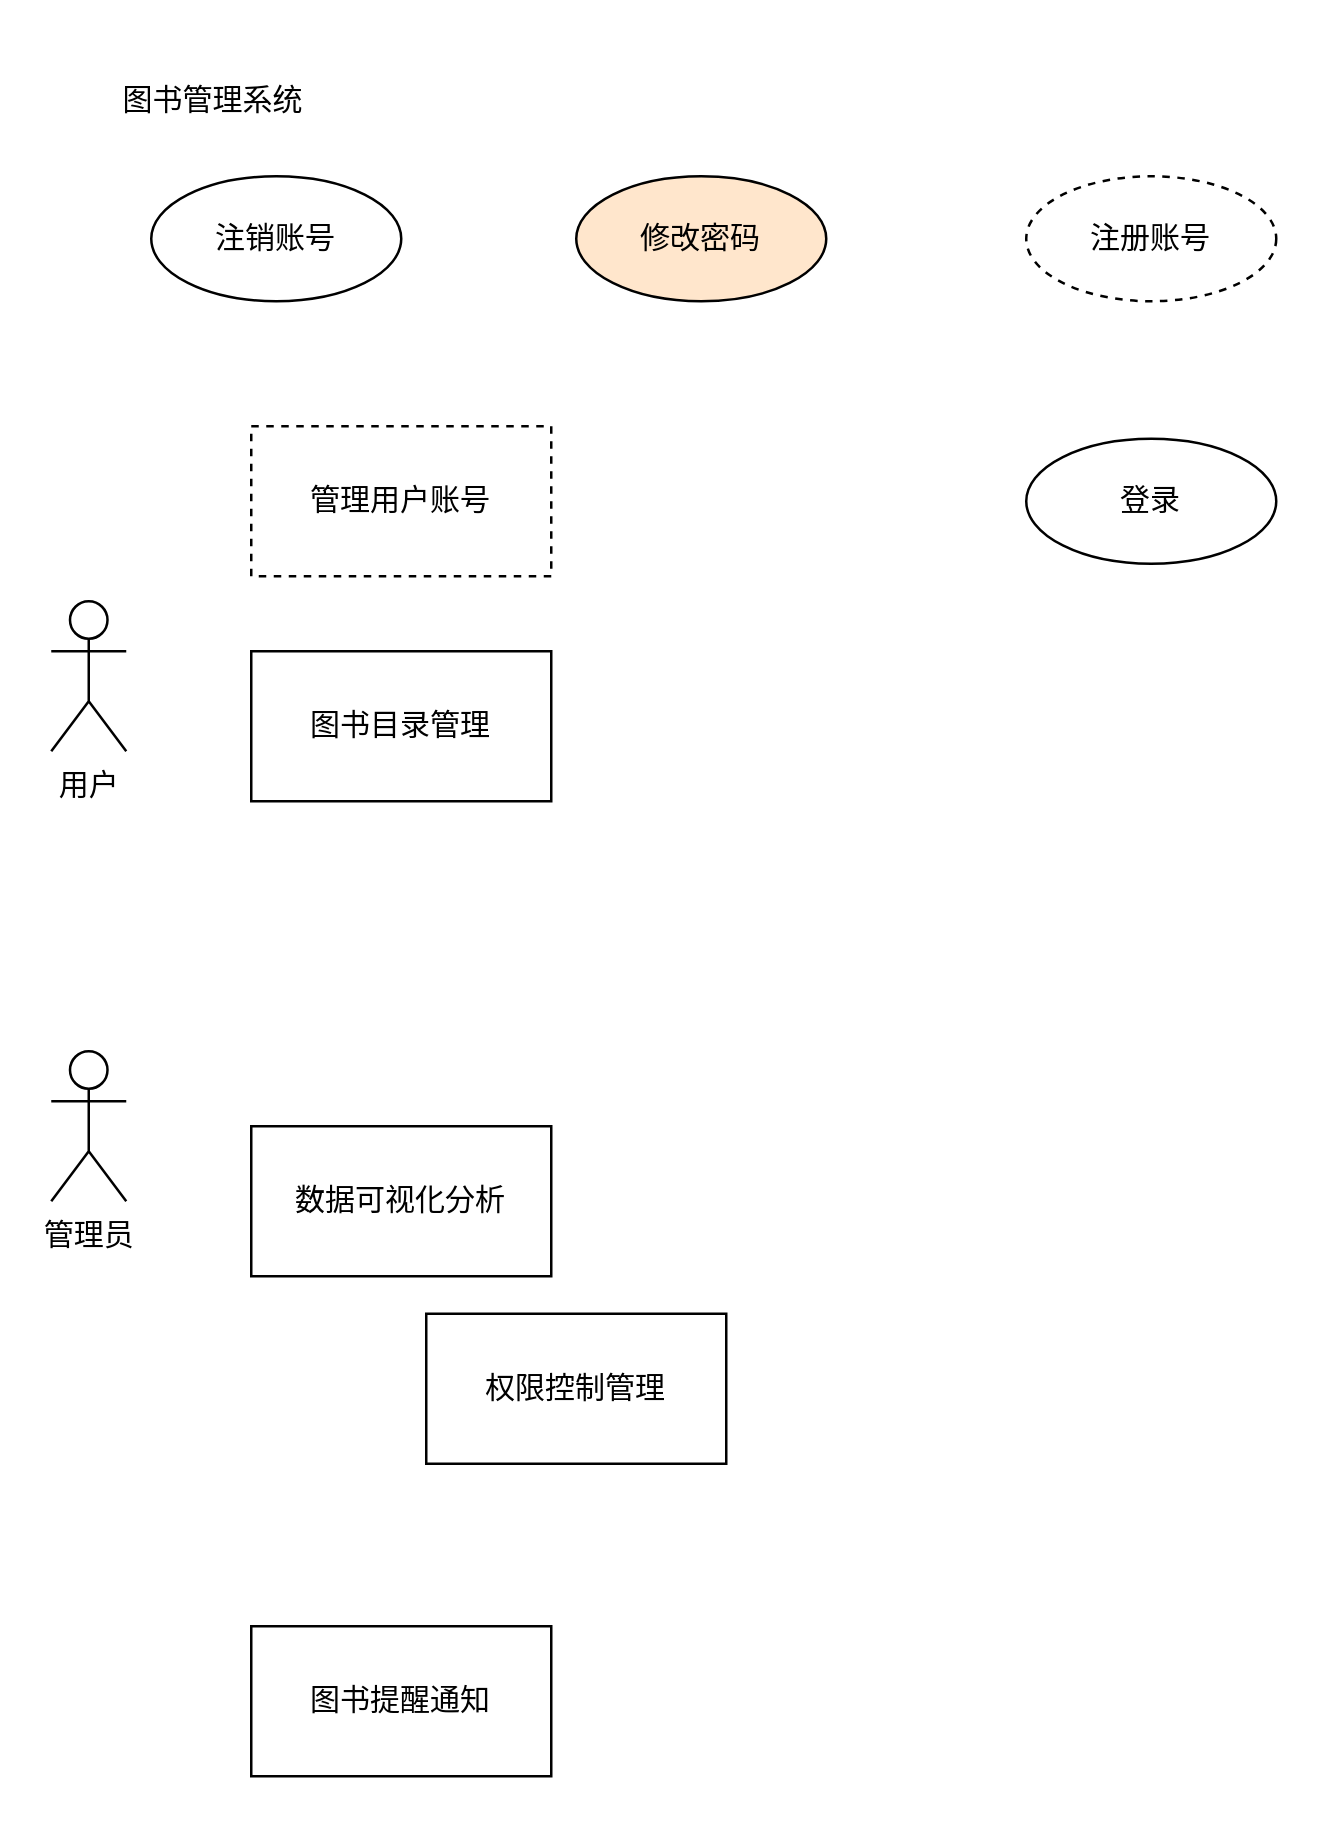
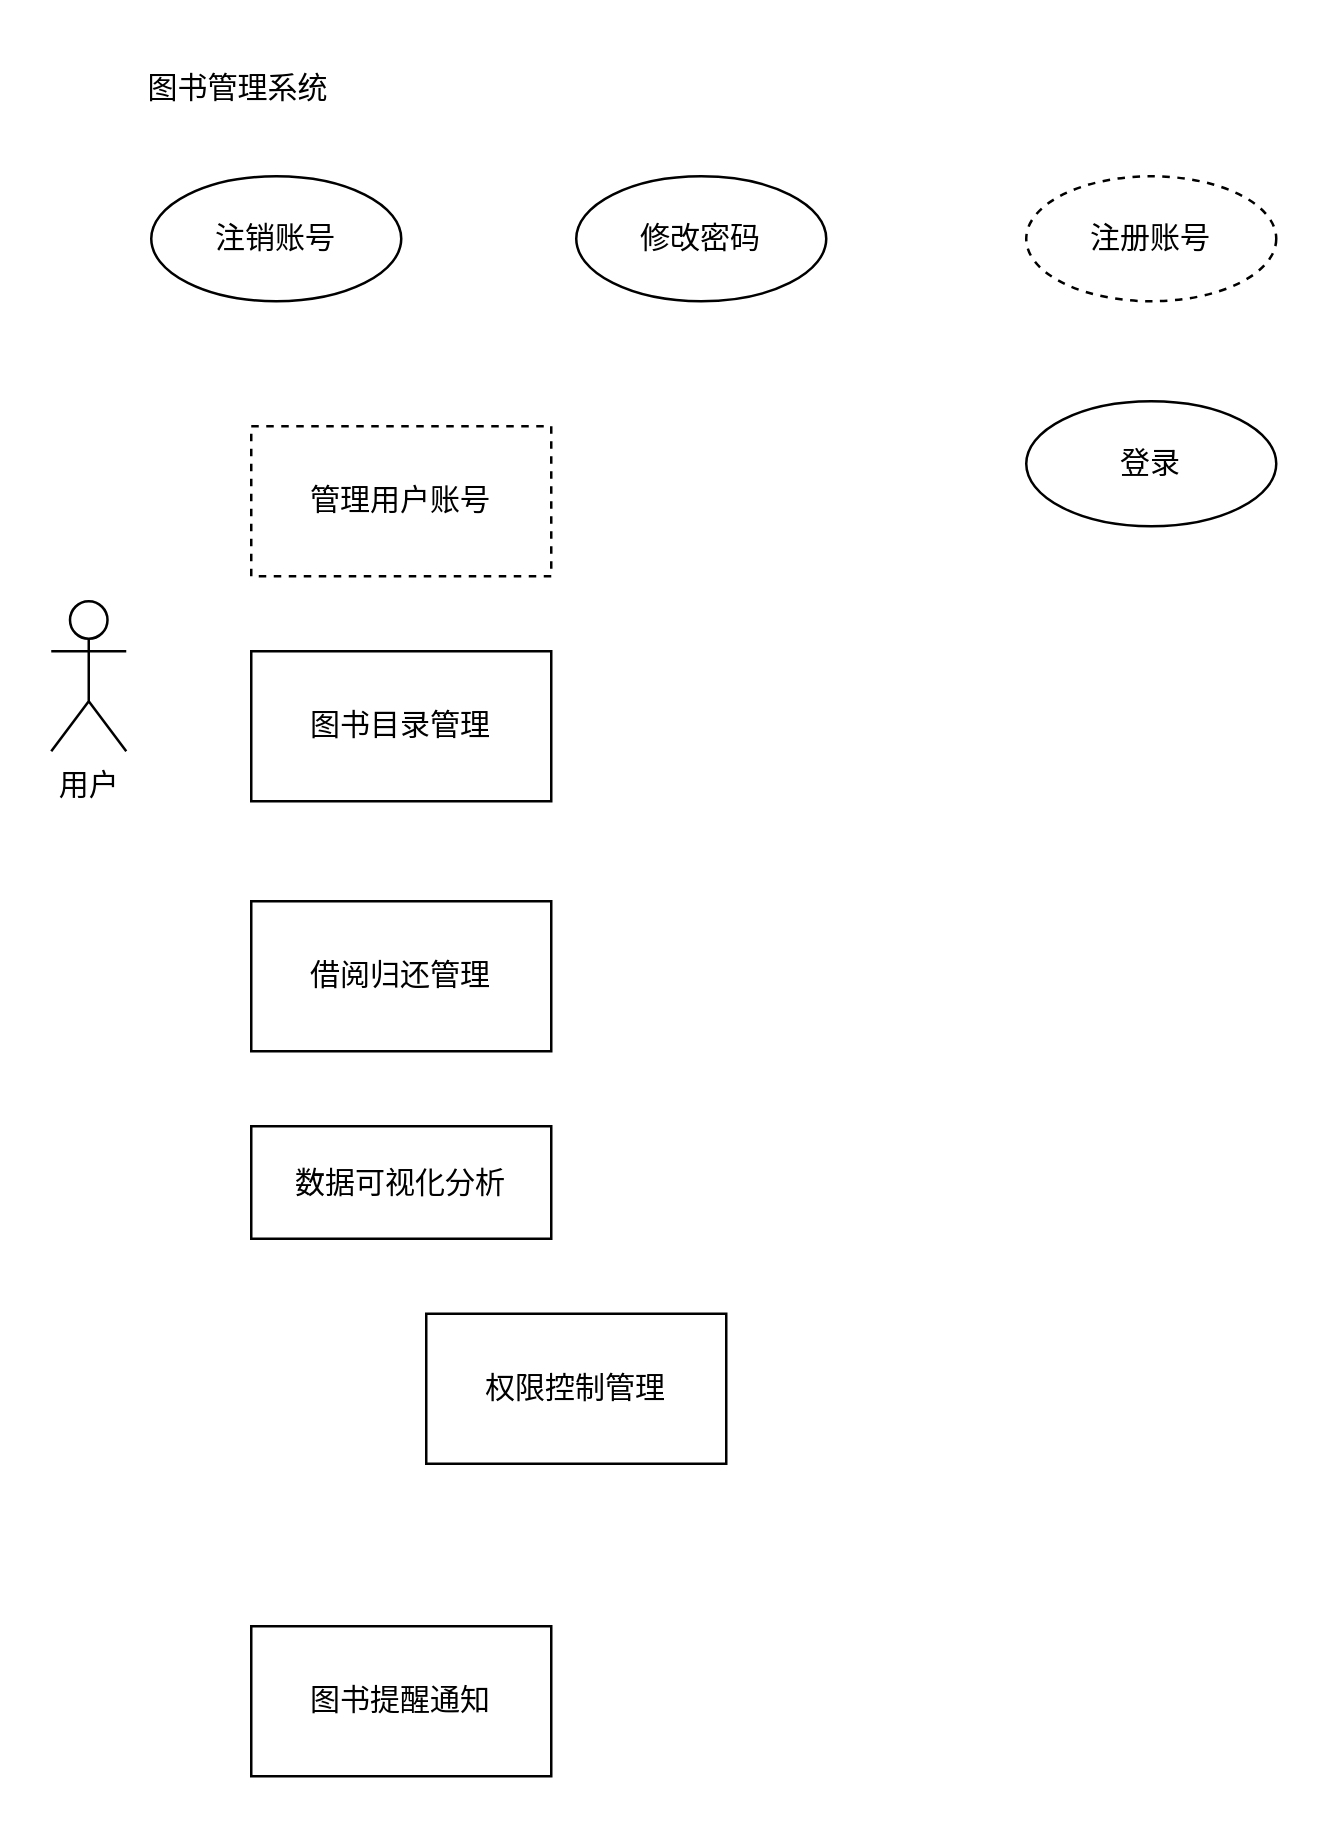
node "图书管理系统": moved (214, 101) -> (239, 89)
node "修改密码": fillcolor #ffe6cc -> #ffffff
node "登录": moved (1151, 501) -> (1151, 464)
node "借阅归还管理": added
node "管理员": removed
node "数据可视化分析": size 300x150 -> 300x113
